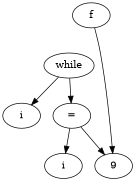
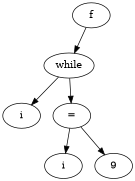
edge "f" -> "9": now "f" -> "while"
